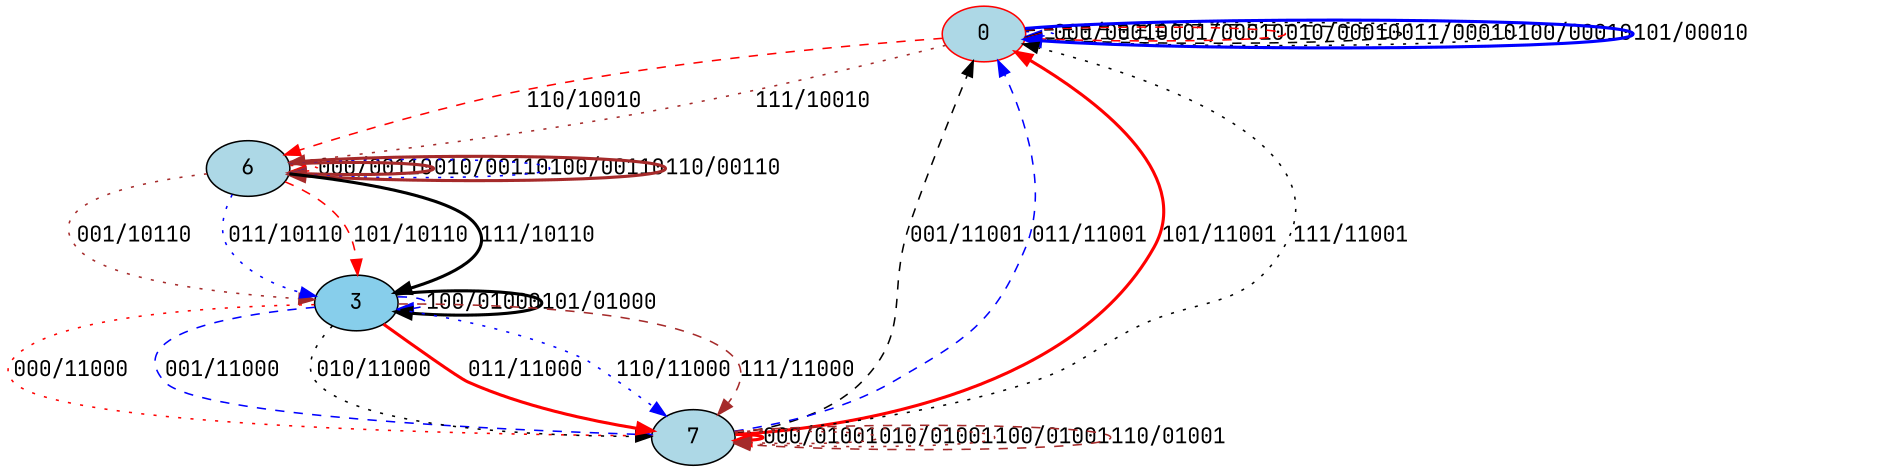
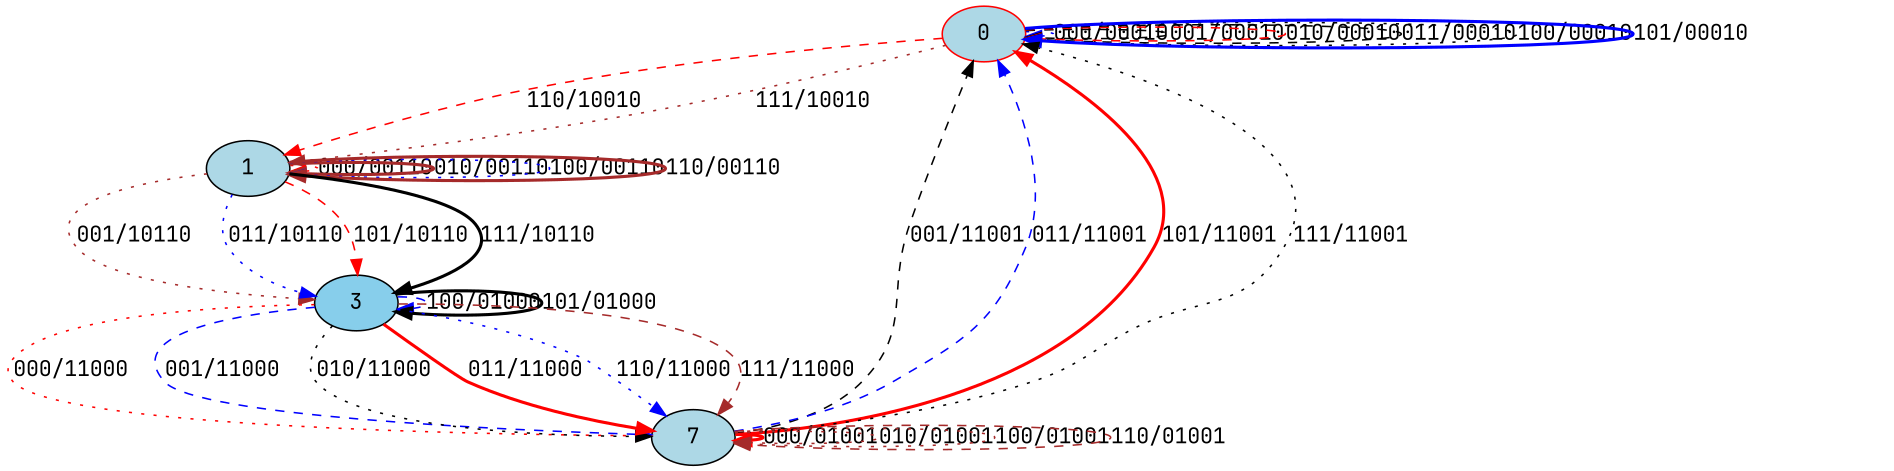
node "6": label "6" -> "1"
